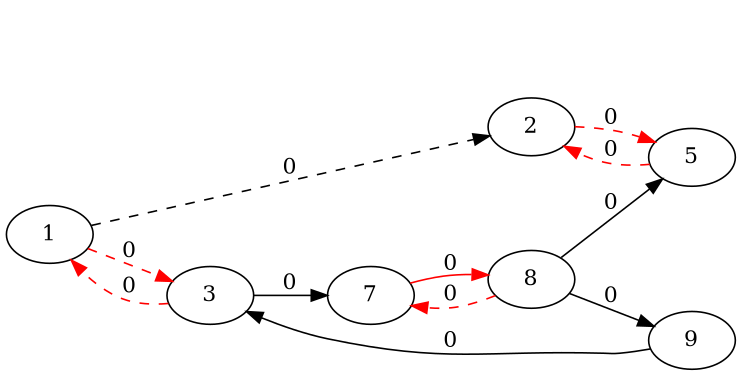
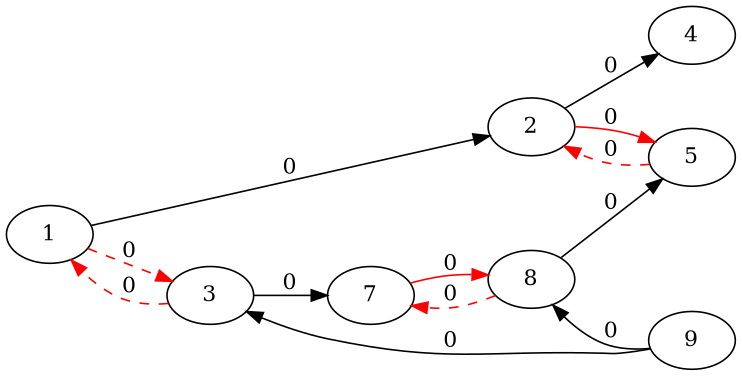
node "4": added
edge "2" -> "5": style dashed -> solid
edge "1" -> "2": style dashed -> solid
edge "8" -> "9": reversed
